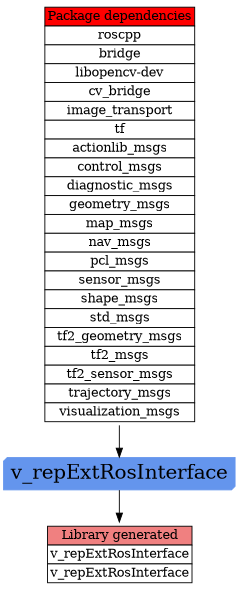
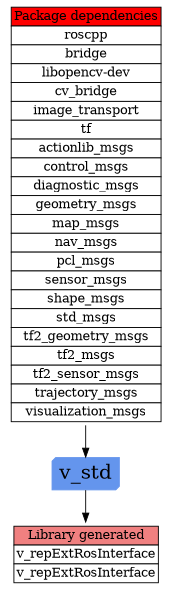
node "v_repExtRosInterface": label "v_repExtRosInterface" -> "v_std"
